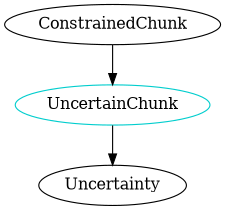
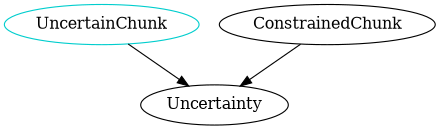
edge "ConstrainedChunk" -> "UncertainChunk": now "ConstrainedChunk" -> "Uncertainty"
